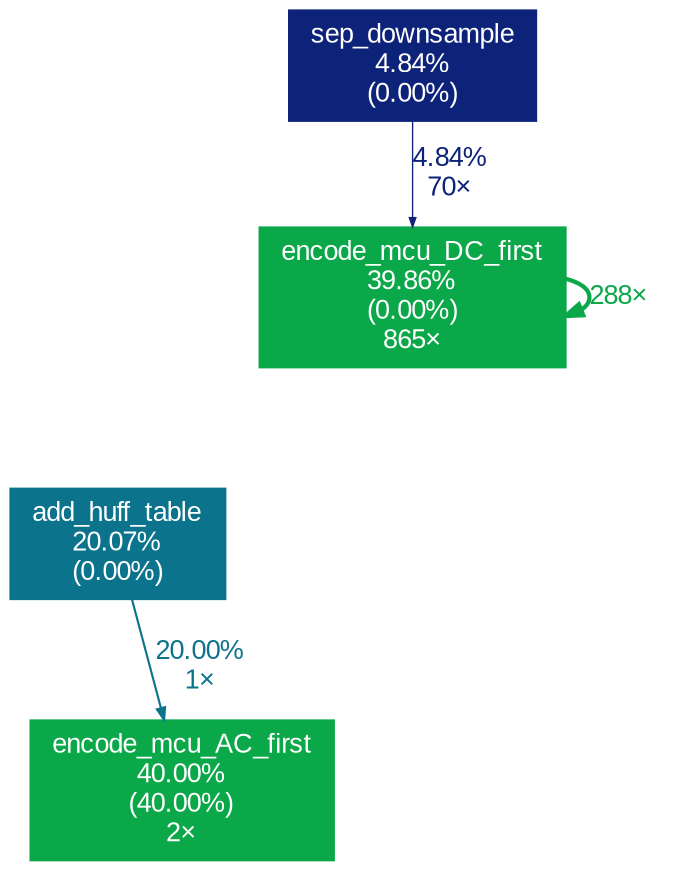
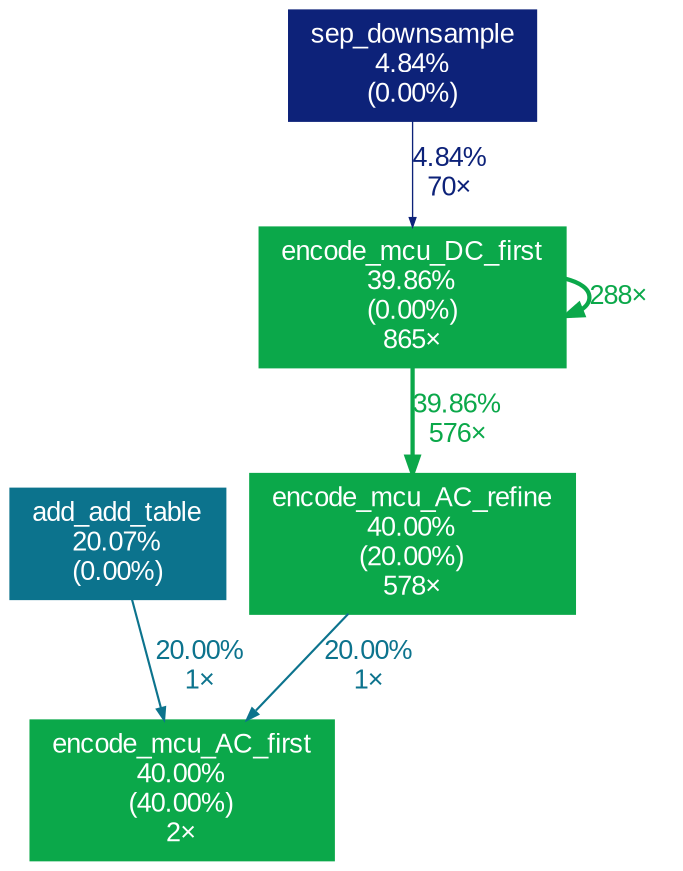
node "add_huff_table 20.07% (0.00%)": label "add_huff_table 20.07% (0.00%)" -> "add_add_table 20.07% (0.00%)"
node "encode_mcu_AC_refine 40.00% (20.00%) 578×": added
